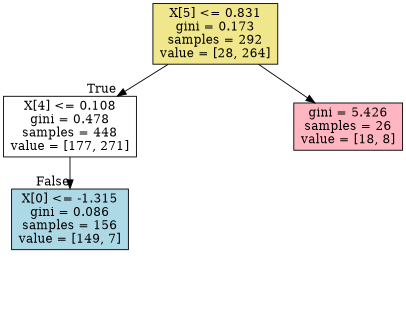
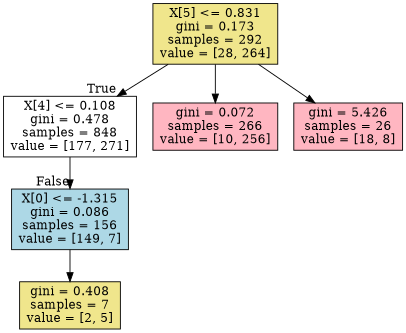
node "X[4] <= 0.108 gini = 0.478 samples = 448 value = [177, 271]": label "X[4] <= 0.108 gini = 0.478 samples = 448 value = [177, 271]" -> "X[4] <= 0.108 gini = 0.478 samples = 848 value = [177, 271]"
node "gini = 0.072 samples = 266 value = [10, 256]": added
node "gini = 0.408 samples = 7 value = [2, 5]": added
